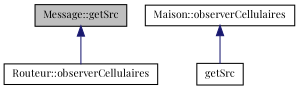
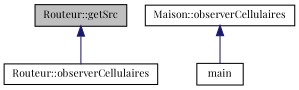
node "Message::getSrc": label "Message::getSrc" -> "Routeur::getSrc"
node "getSrc": label "getSrc" -> "main"
